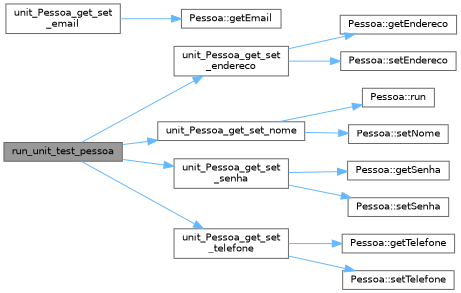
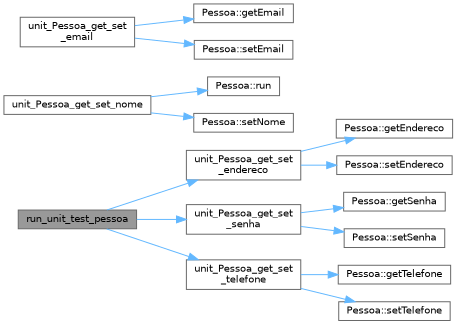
node "Pessoa::setEmail": added
edge "run_unit_test_pessoa" -> "unit_Pessoa_get_set_nome": removed
